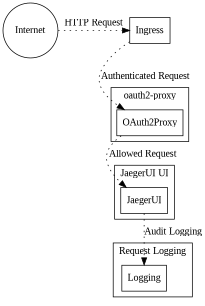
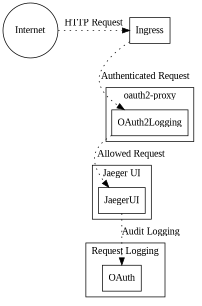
node "OAuth2Proxy": label "OAuth2Proxy" -> "OAuth2Logging"
cluster "JaegerUI UI": label "JaegerUI UI" -> "Jaeger UI"
node "Logging": label "Logging" -> "OAuth"
